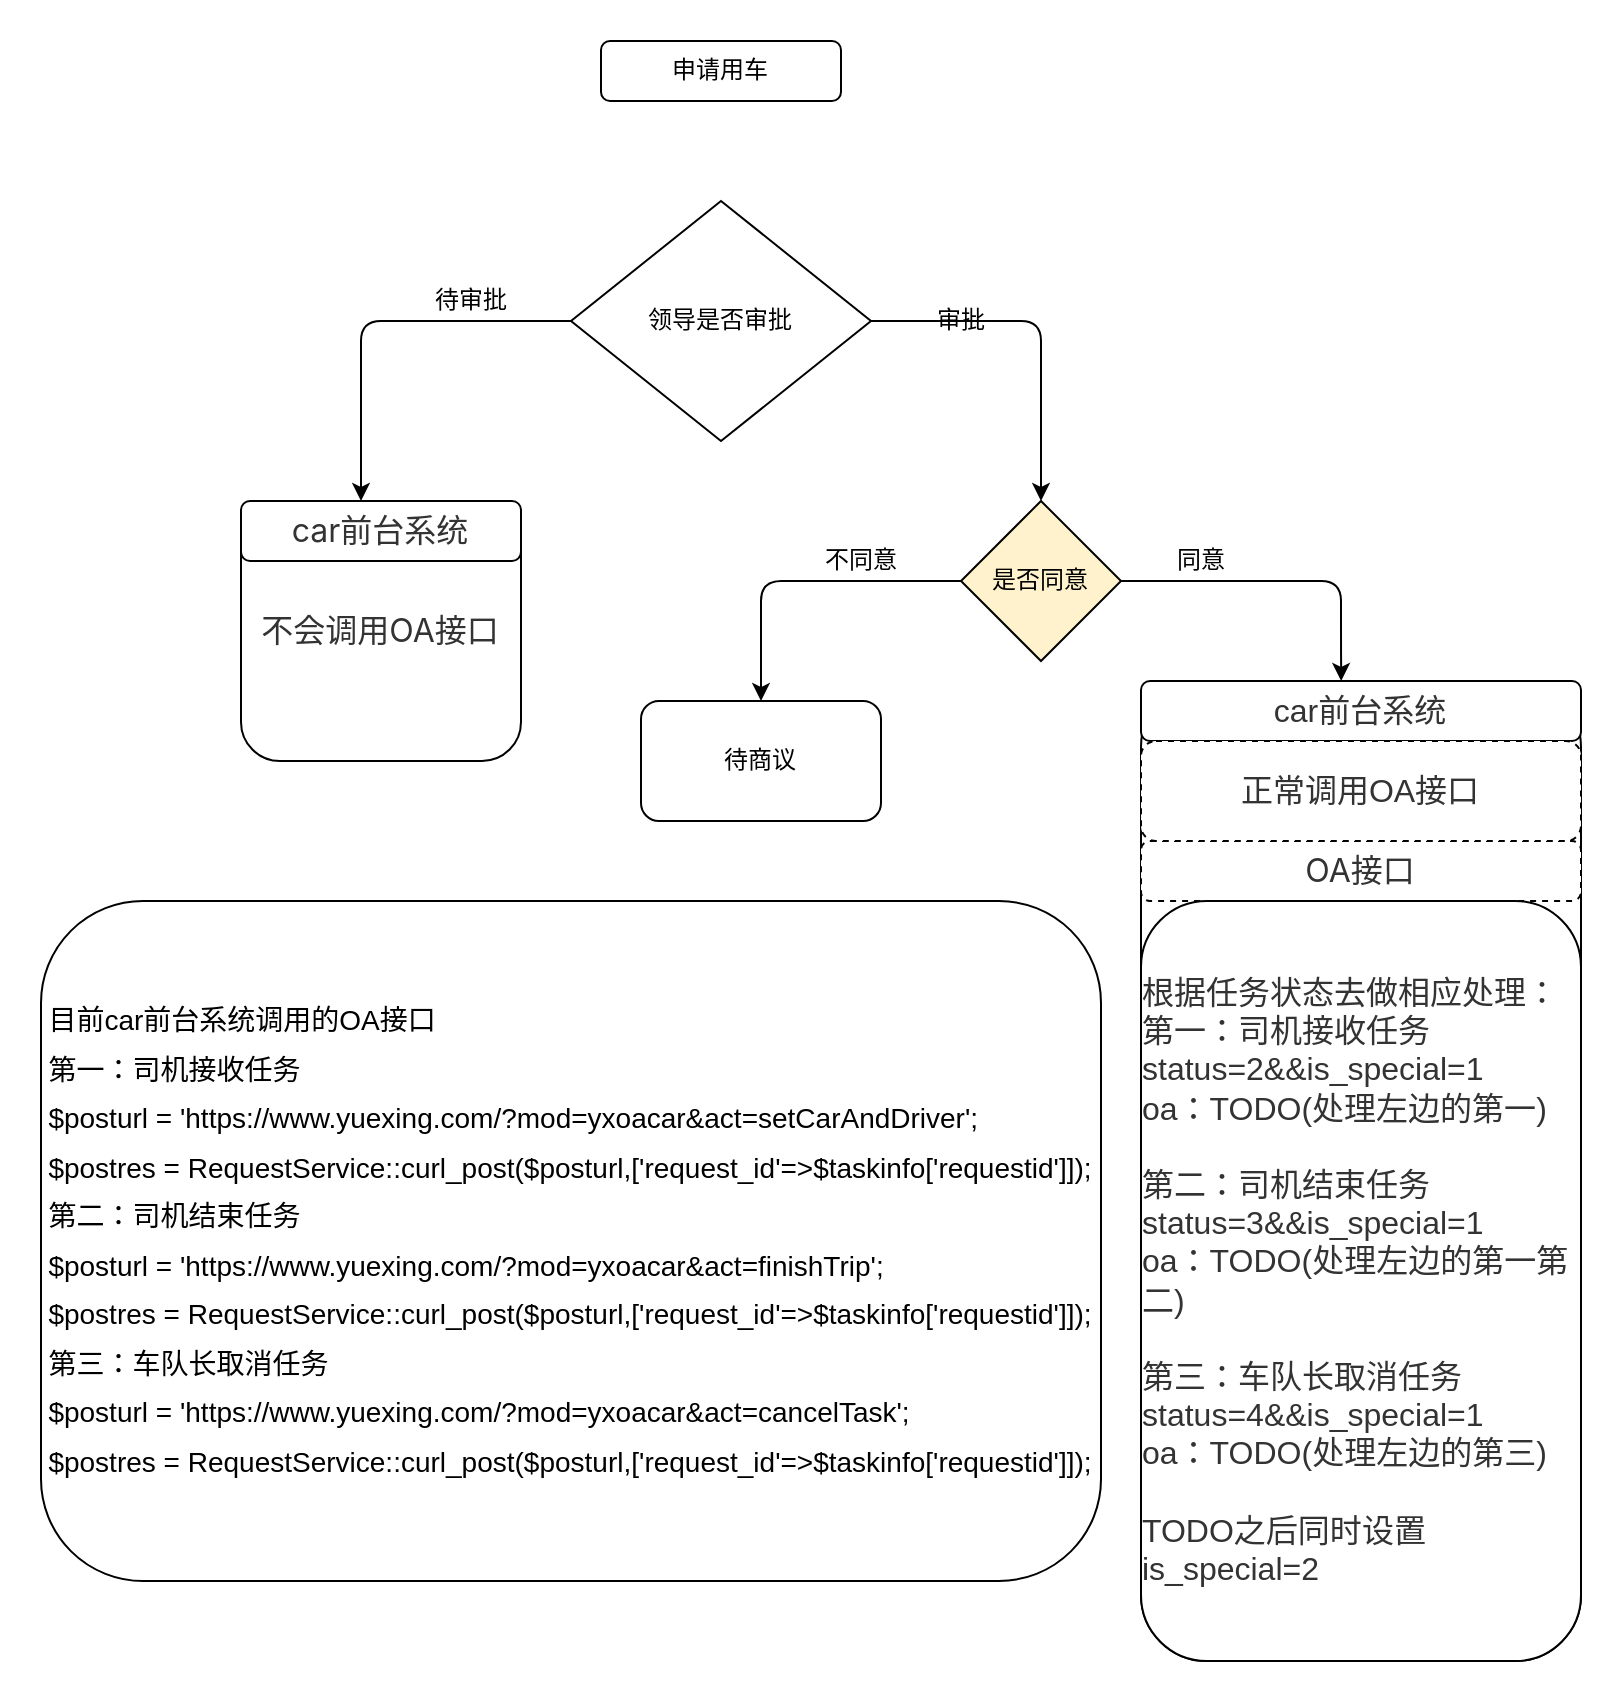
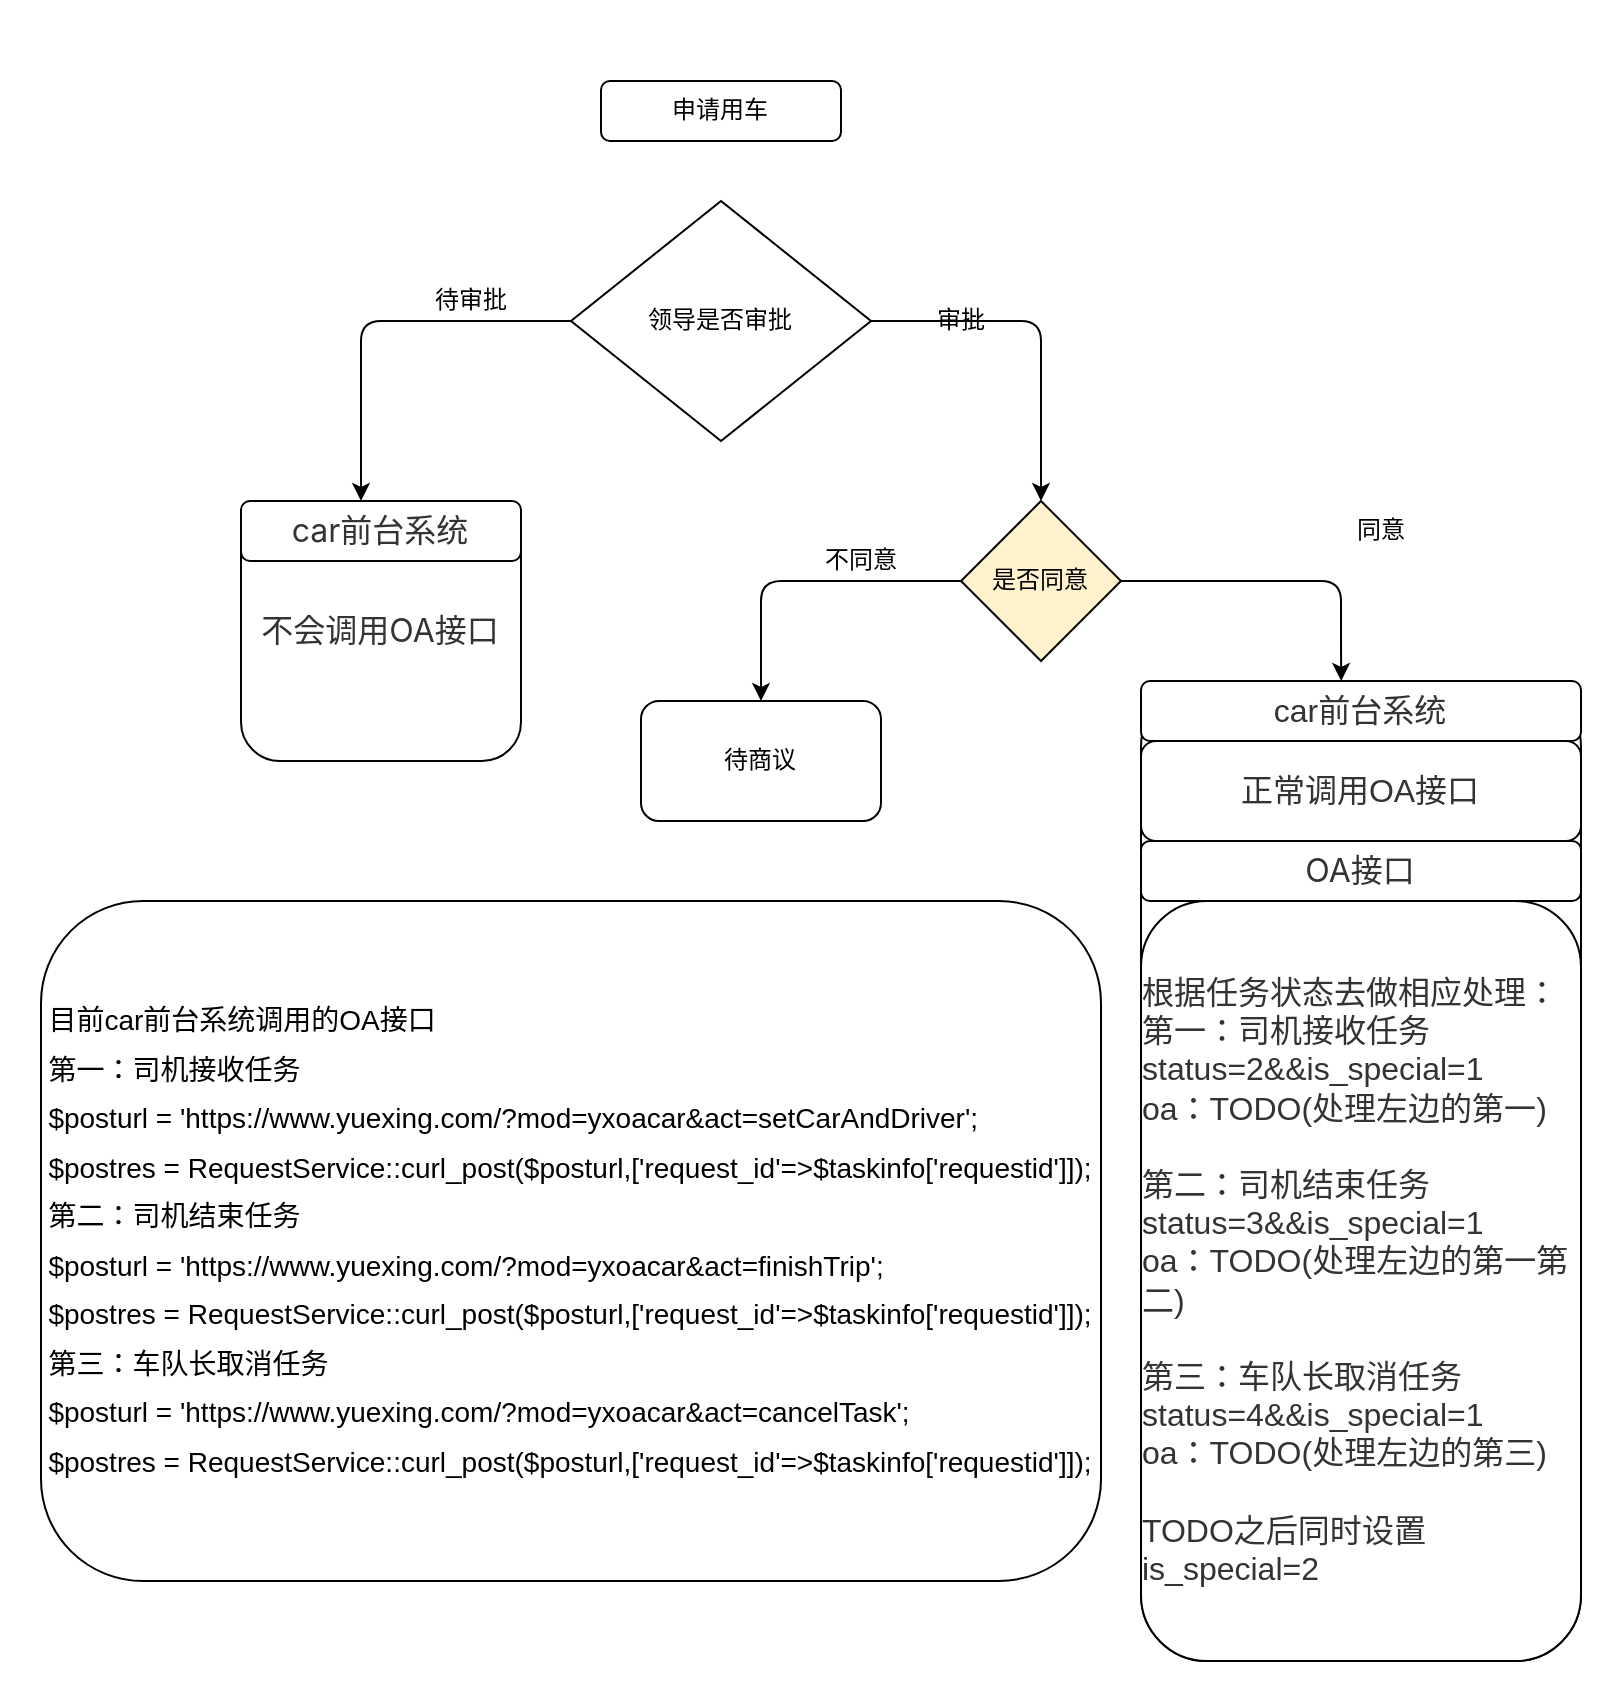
node "申请用车": moved (721, 71) -> (721, 111)
node "同意": moved (1201, 561) -> (1381, 531)
node "正常调用OA接口": style dashed -> solid
node "OA接口": style dashed -> solid
